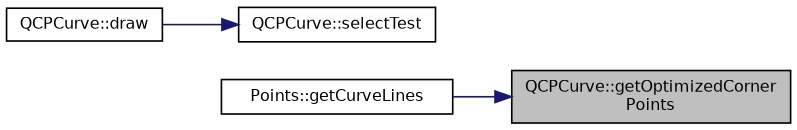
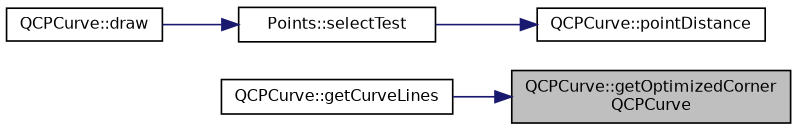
node "QCPCurve::selectTest": label "QCPCurve::selectTest" -> "Points::selectTest"
node "QCPCurve::pointDistance": added
node "Points::getCurveLines": label "Points::getCurveLines" -> "QCPCurve::getCurveLines"
node "QCPCurve::getOptimizedCorner Points": label "QCPCurve::getOptimizedCorner Points" -> "QCPCurve::getOptimizedCorner QCPCurve"
